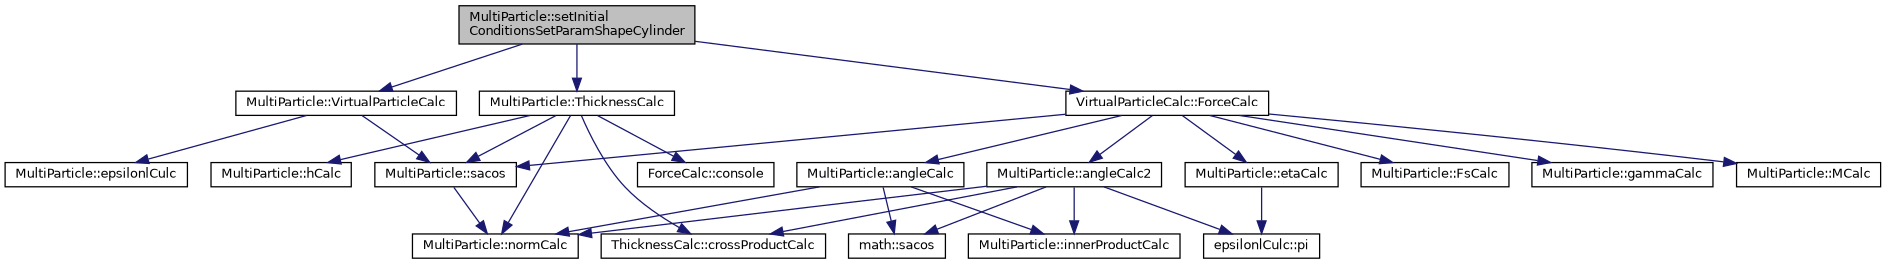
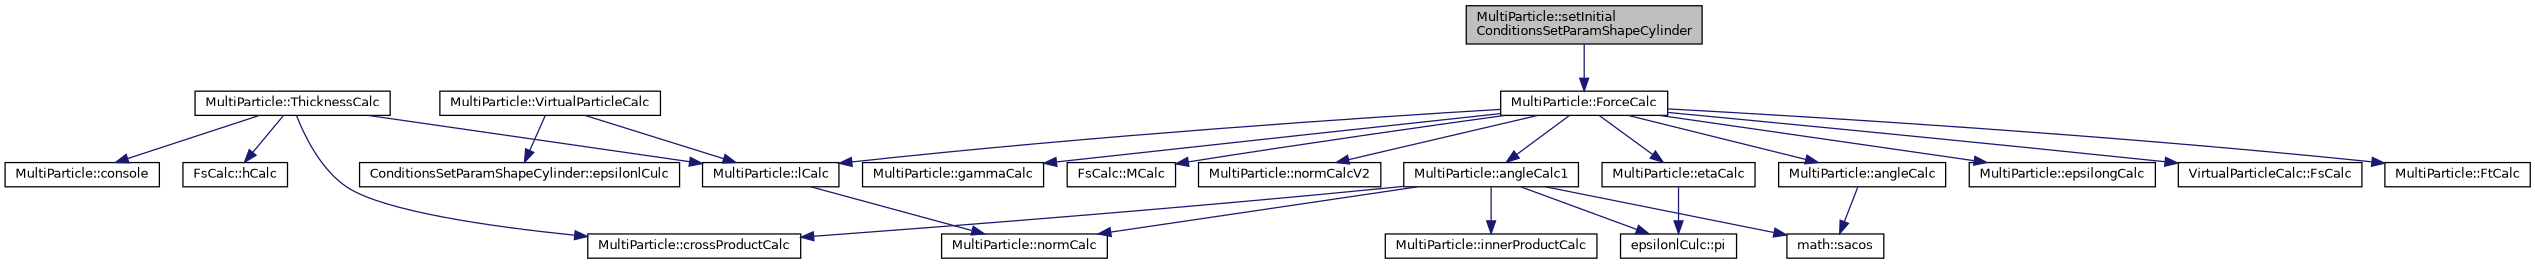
edge "MultiParticle::setInitial ConditionsSetParamShapeCylinder" -> "MultiParticle::ThicknessCalc": removed
edge "MultiParticle::setInitial ConditionsSetParamShapeCylinder" -> "MultiParticle::VirtualParticleCalc": removed
node "VirtualParticleCalc::ForceCalc": label "VirtualParticleCalc::ForceCalc" -> "MultiParticle::ForceCalc"
node "MultiParticle::epsilonlCulc": label "MultiParticle::epsilonlCulc" -> "ConditionsSetParamShapeCylinder::epsilonlCulc"
node "MultiParticle::hCalc": label "MultiParticle::hCalc" -> "FsCalc::hCalc"
node "MultiParticle::sacos": label "MultiParticle::sacos" -> "MultiParticle::lCalc"
edge "MultiParticle::ThicknessCalc" -> "MultiParticle::normCalc": removed
node "ForceCalc::console": label "ForceCalc::console" -> "MultiParticle::console"
node "MultiParticle::angleCalc2": label "MultiParticle::angleCalc2" -> "MultiParticle::angleCalc1"
node "MultiParticle::normCalcV2": added
node "MultiParticle::FsCalc": label "MultiParticle::FsCalc" -> "VirtualParticleCalc::FsCalc"
node "MultiParticle::MCalc": label "MultiParticle::MCalc" -> "FsCalc::MCalc"
node "MultiParticle::epsilongCalc": added
node "MultiParticle::FtCalc": added
edge "MultiParticle::angleCalc" -> "MultiParticle::innerProductCalc": removed
edge "MultiParticle::angleCalc" -> "MultiParticle::normCalc": removed
node "ThicknessCalc::crossProductCalc": label "ThicknessCalc::crossProductCalc" -> "MultiParticle::crossProductCalc"
